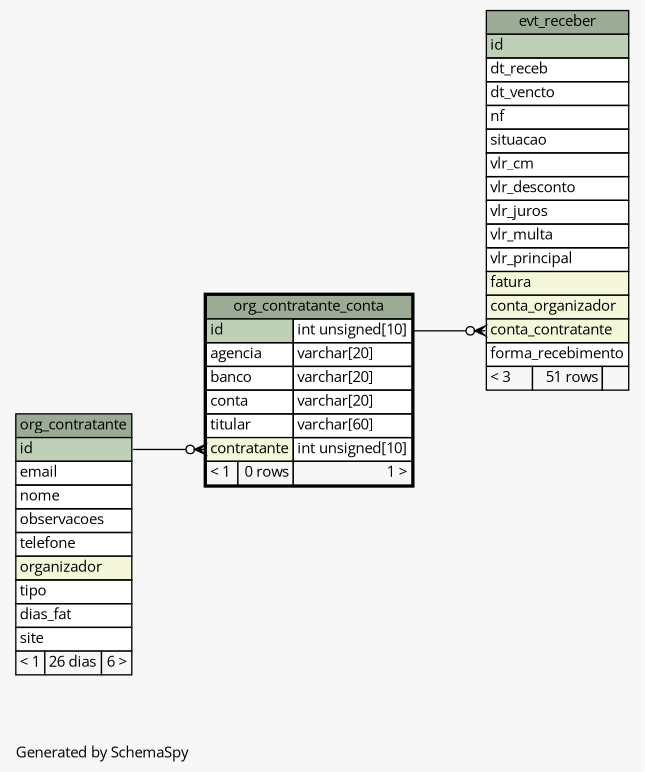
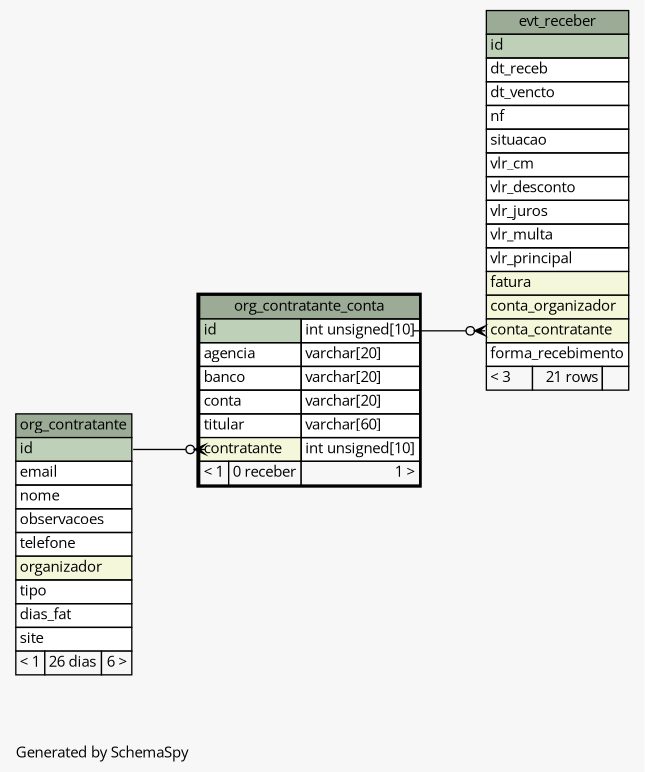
node "evt_receber": text "51 rows" -> "21 rows"
node "org_contratante_conta": text "0 rows" -> "0 receber"
